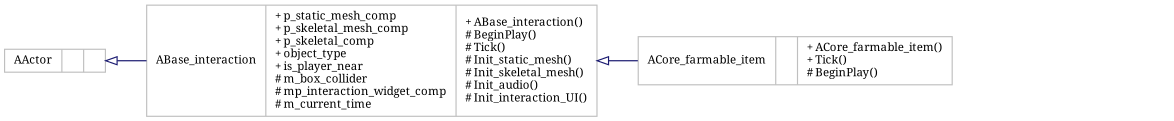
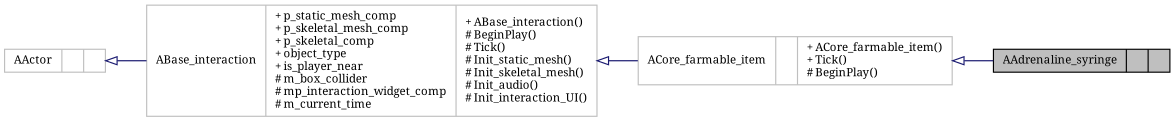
node "AAdrenaline_syringe": added
